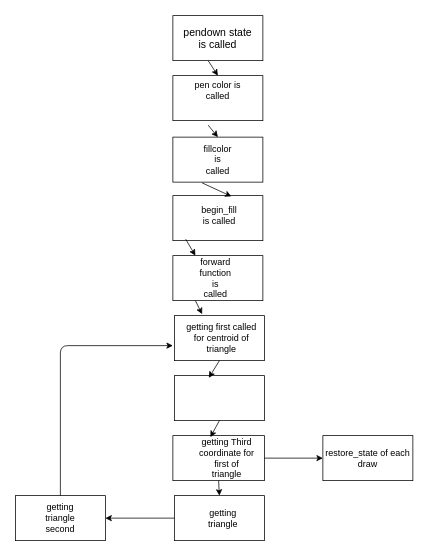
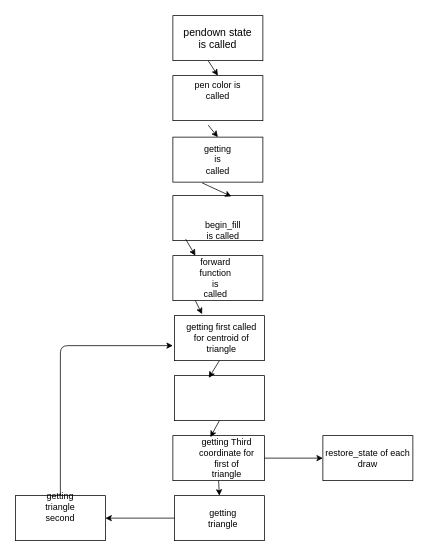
node "fillcolor is called": label "fillcolor is called" -> "getting is called"
node "begin_fill is called": moved (219, 215) -> (223, 230)
node "getting triangle second": moved (60, 518) -> (60, 507)
